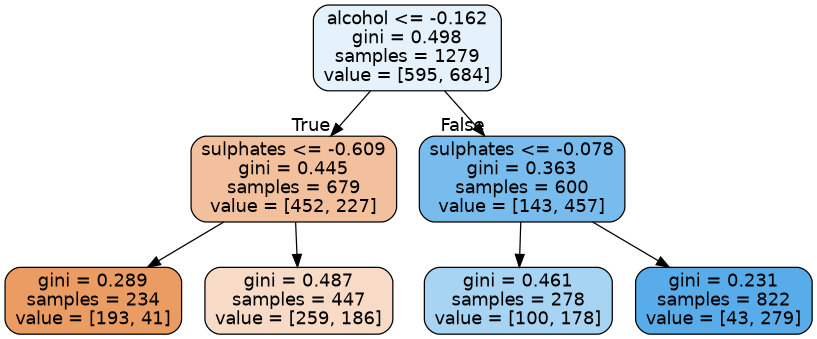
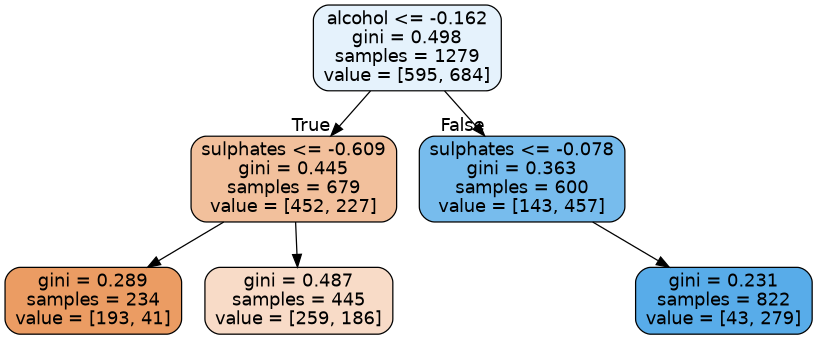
node "gini = 0.487 samples = 447 value = [259, 186]": label "gini = 0.487 samples = 447 value = [259, 186]" -> "gini = 0.487 samples = 445 value = [259, 186]"
node "gini = 0.461 samples = 278 value = [100, 178]": removed
